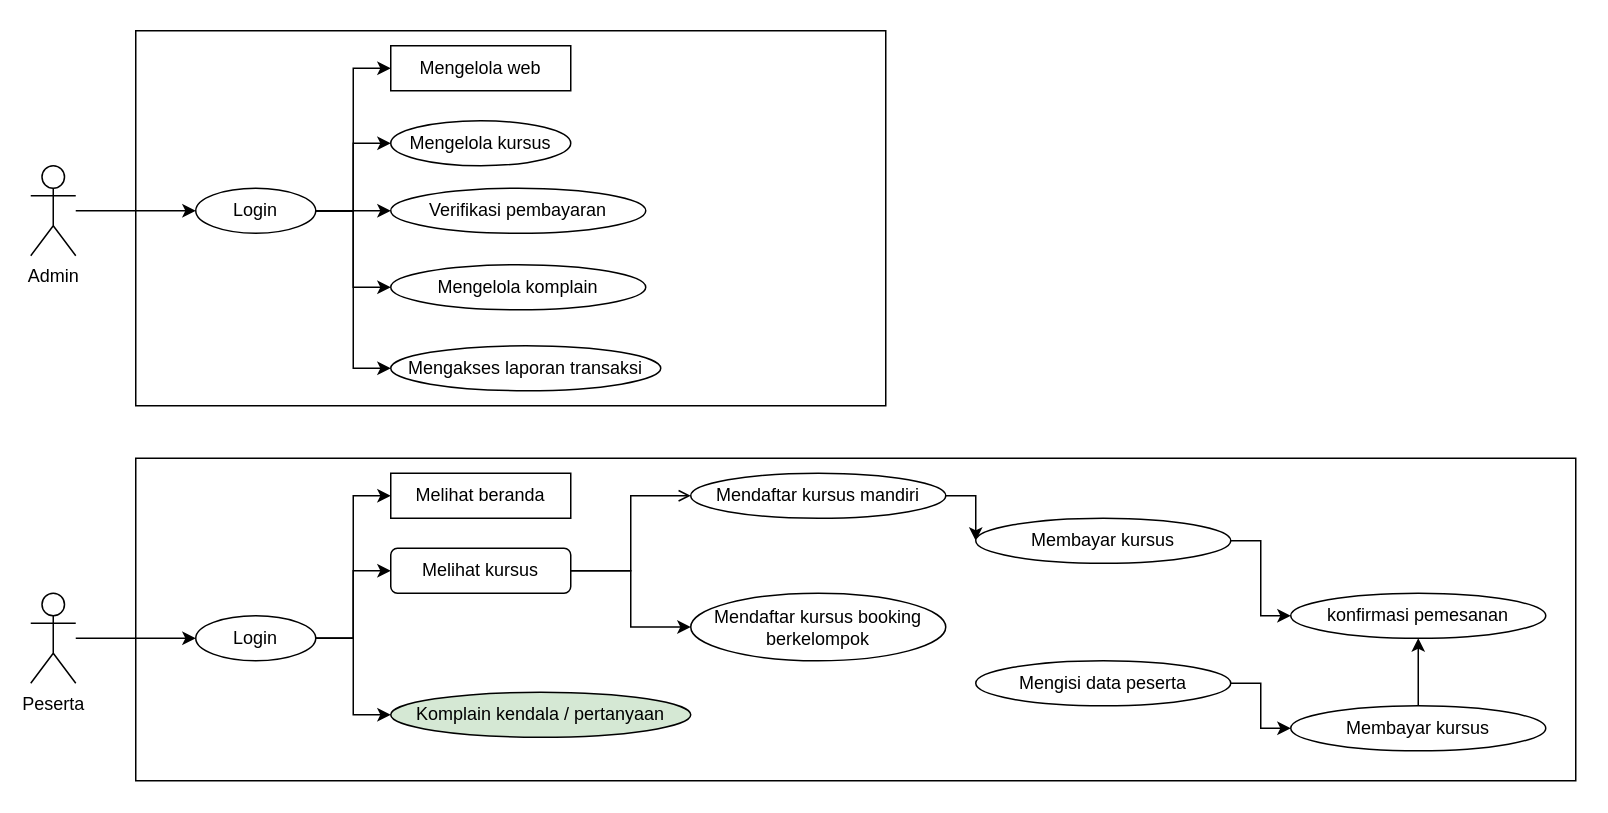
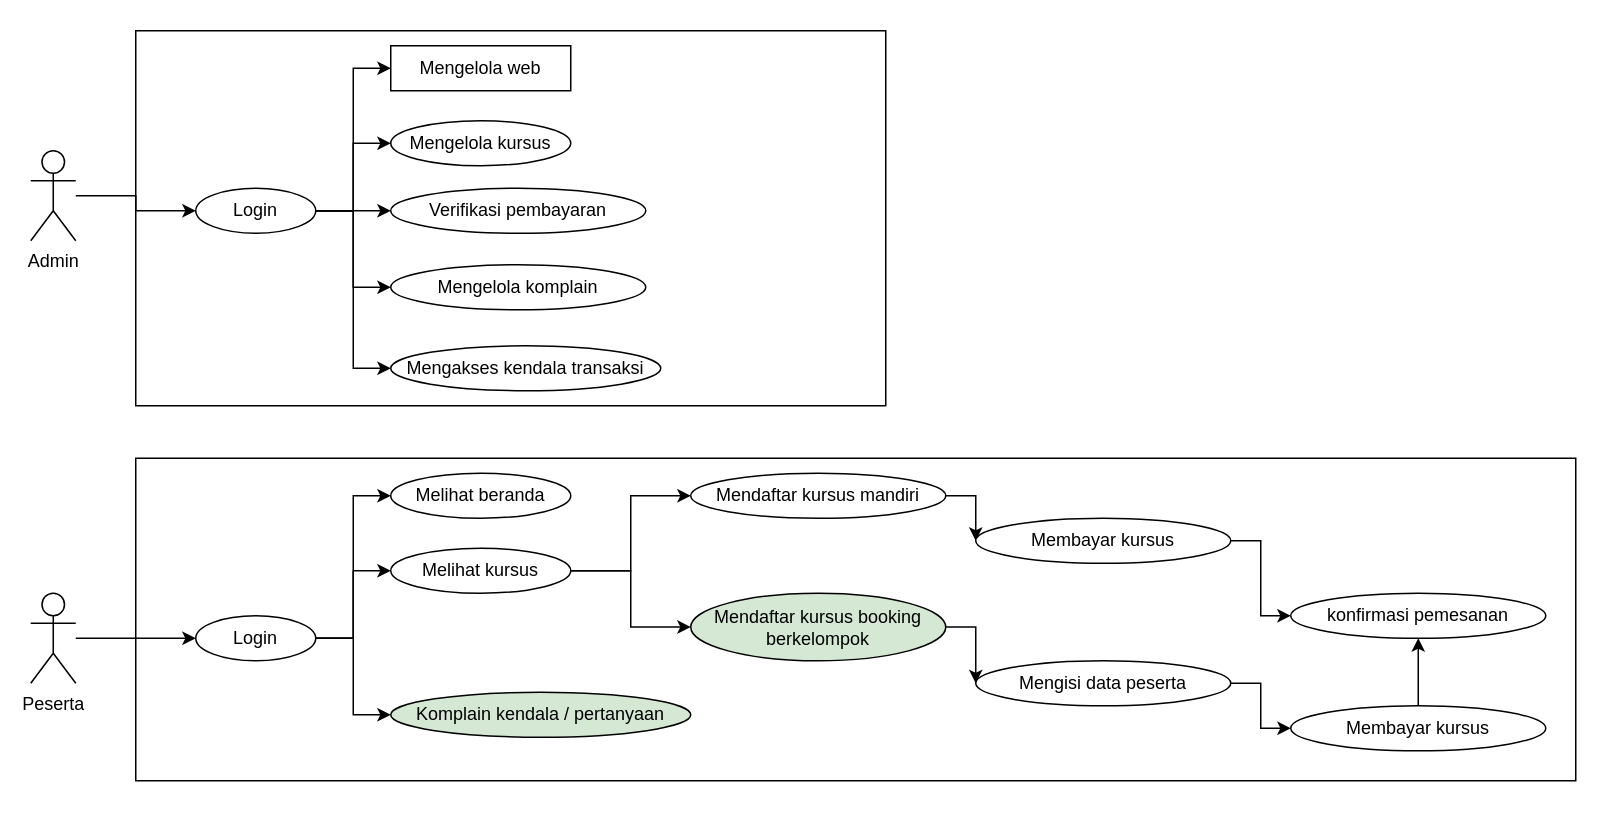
node "Admin": moved (53, 211) -> (53, 196)
node "Mengakses laporan transaksi": label "Mengakses laporan transaksi" -> "Mengakses kendala transaksi"
node "Melihat beranda": shape rectangle -> ellipse
edge "Melihat kursus" -> "Mendaftar kursus mandiri": arrowhead open -> classic
node "Melihat kursus": shape rounded rectangle -> ellipse
node "Mendaftar kursus booking berkelompok": fillcolor #ffffff -> #d5e8d4
edge "Mendaftar kursus booking berkelompok" -> "Mengisi data peserta": added
